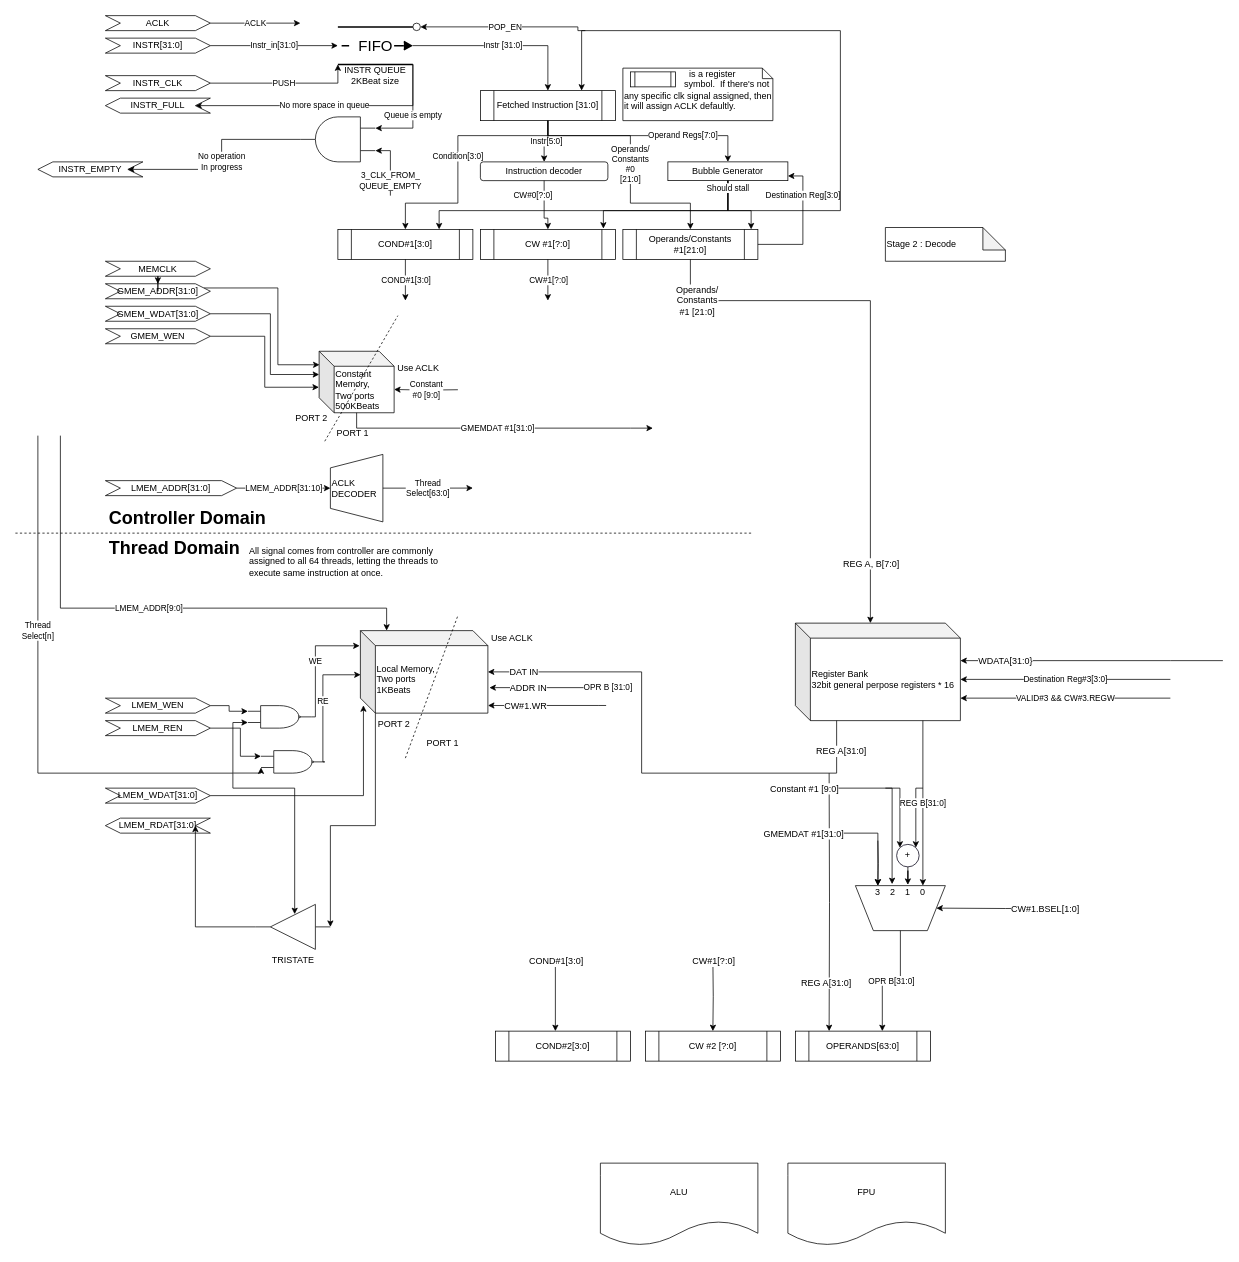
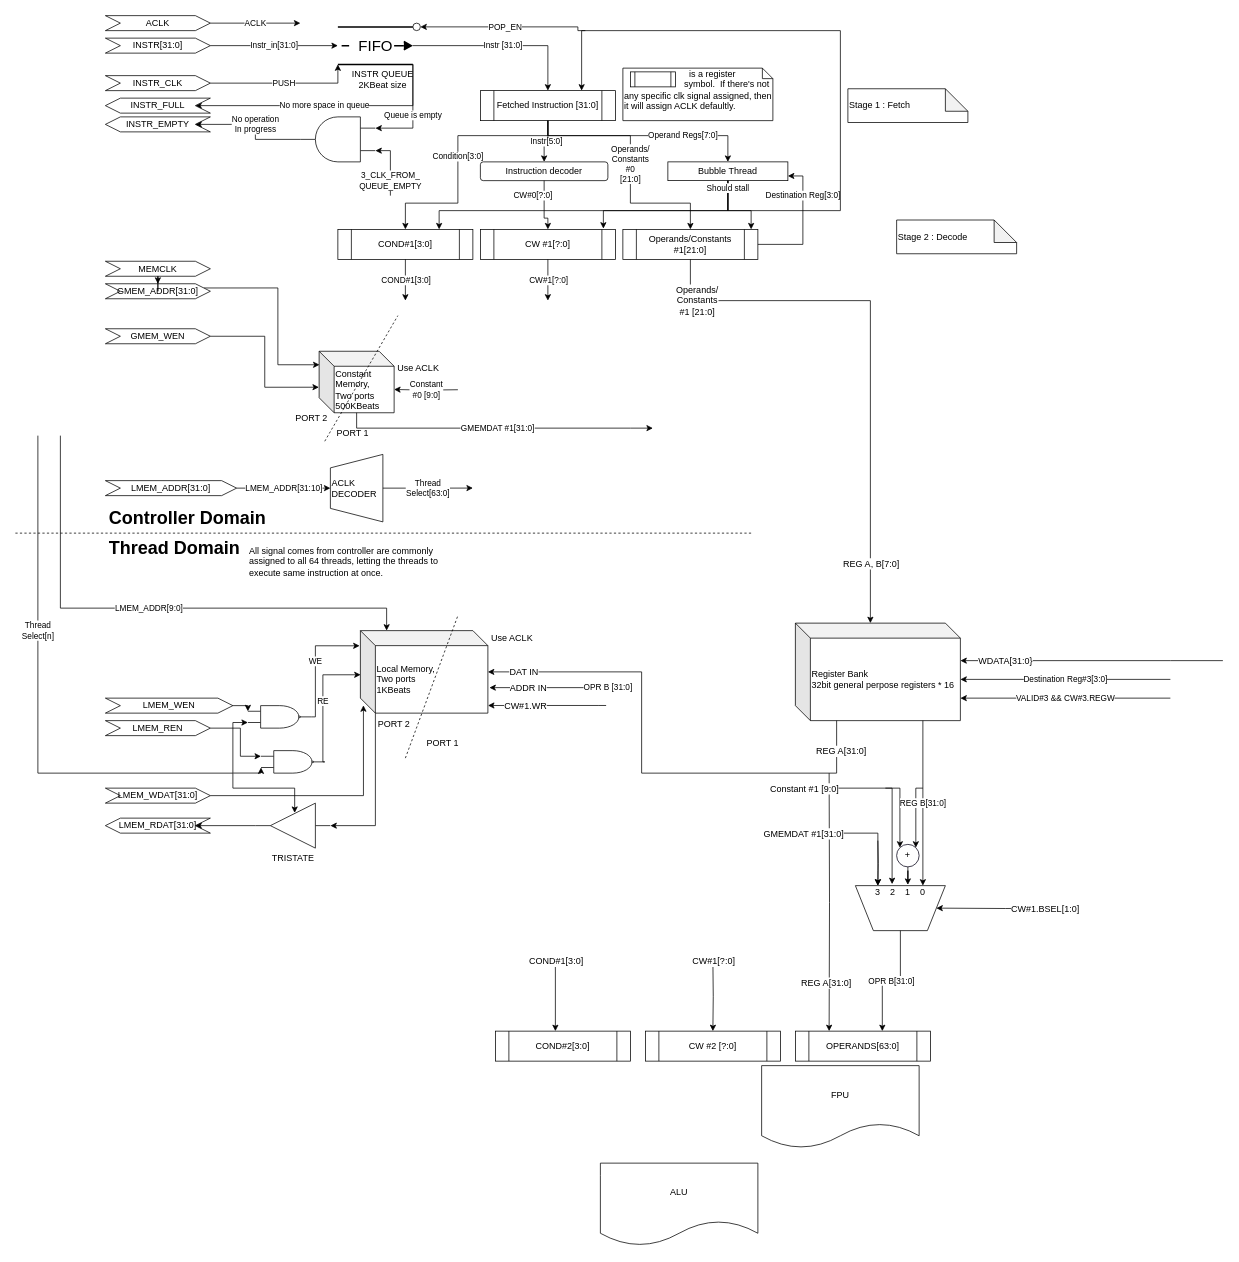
node "INSTR QUEUE 2KBeat size": moved (375, 75) -> (383, 79)
node "Stage 1 : Fetch": added
node "INSTR_EMPTY": moved (90, 169) -> (158, 124)
node "Bubble Generator": label "Bubble Generator" -> "Bubble Thread"
node "Stage 2 : Decode": moved (945, 244) -> (957, 237)
node "GMEM_WDAT[31:0]": removed
edge "GMEM_WDAT[31:0]" -> "Constant Memory, Two ports 500KBeats": removed
node "LMEM_WEN": size 105x15 -> 128x15
node "TRISTATE": moved (293, 927) -> (293, 825)
node "FPU": moved (867, 1204) -> (840, 1107)
